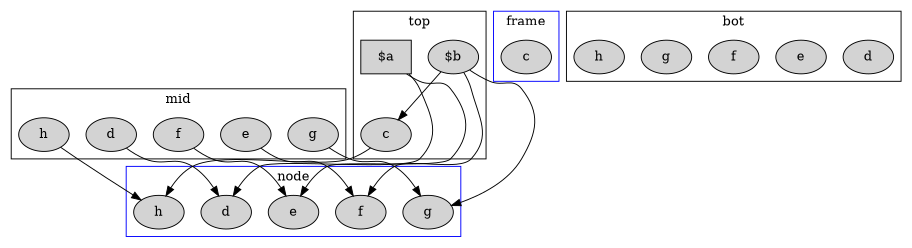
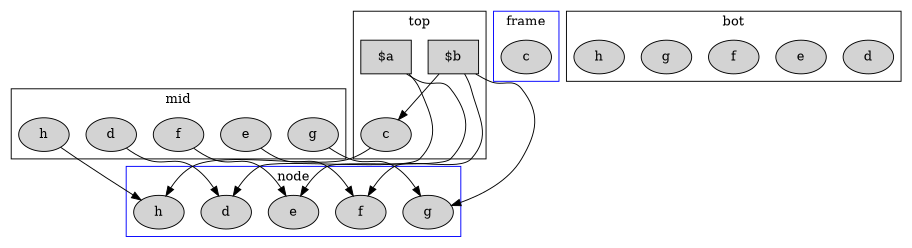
node "$b": shape ellipse -> box
